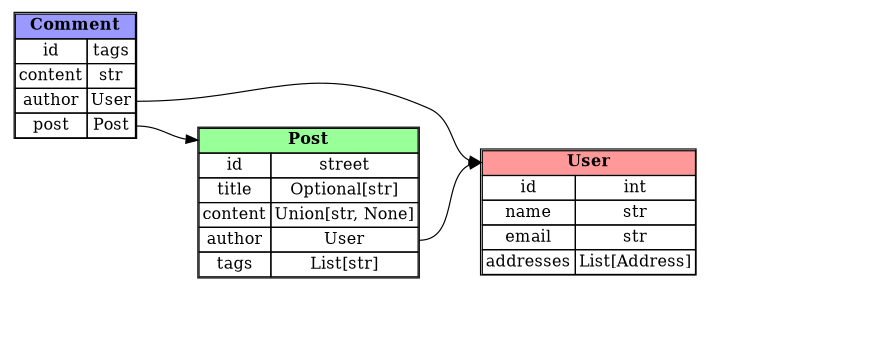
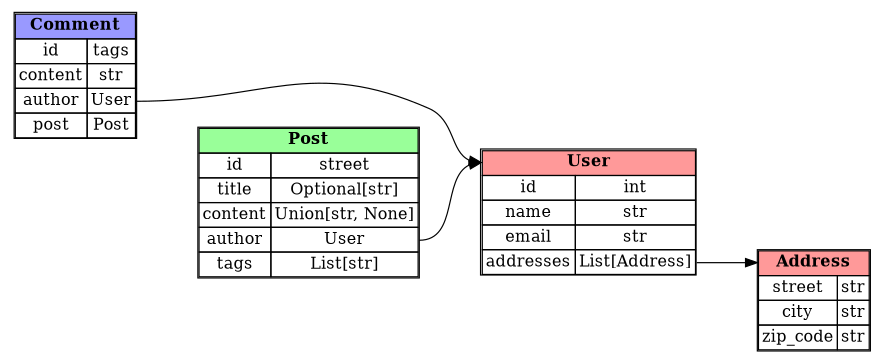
edge "Comment" -> "Post": removed
node "Address": added
